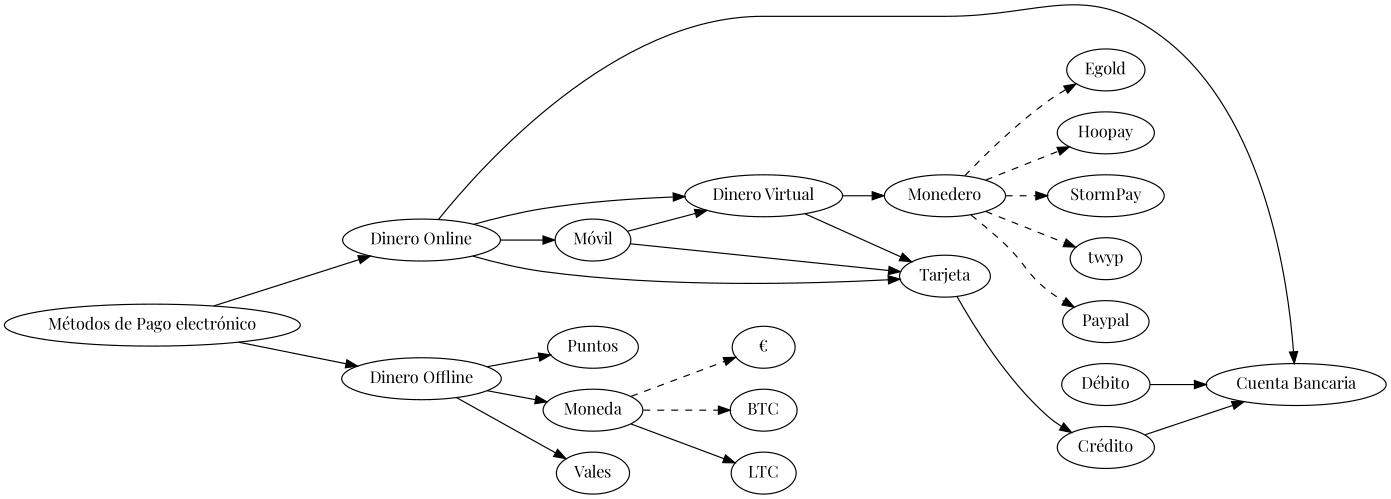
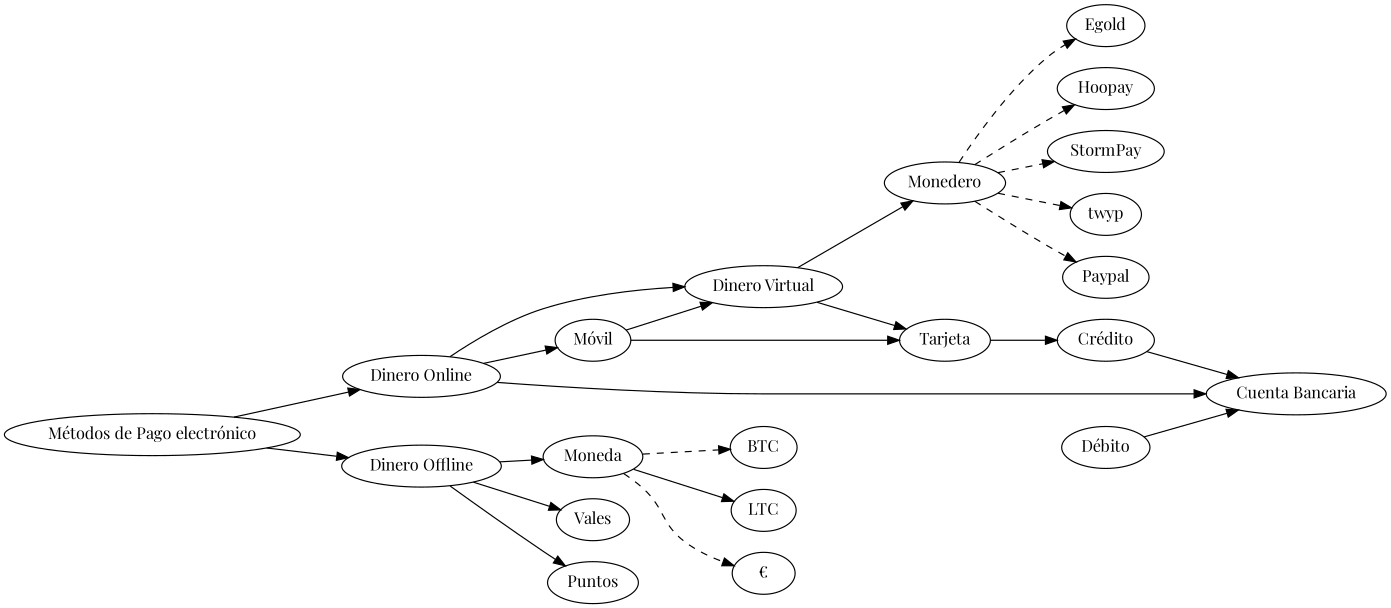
edge "Dinero Online" -> "Tarjeta": removed
